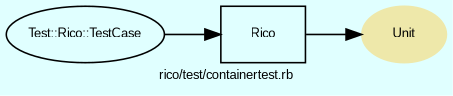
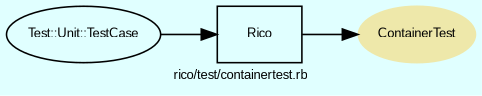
node "Test::Rico::TestCase": label "Test::Rico::TestCase" -> "Test::Unit::TestCase"
node "Unit": label "Unit" -> "ContainerTest"
